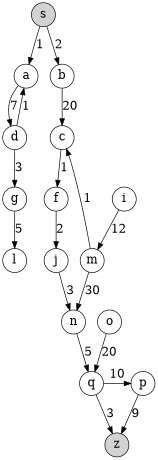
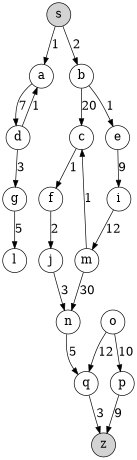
node "e": added
edge "o" -> "q": label "20" -> "12"
edge "q" -> "p": now "o" -> "p"
